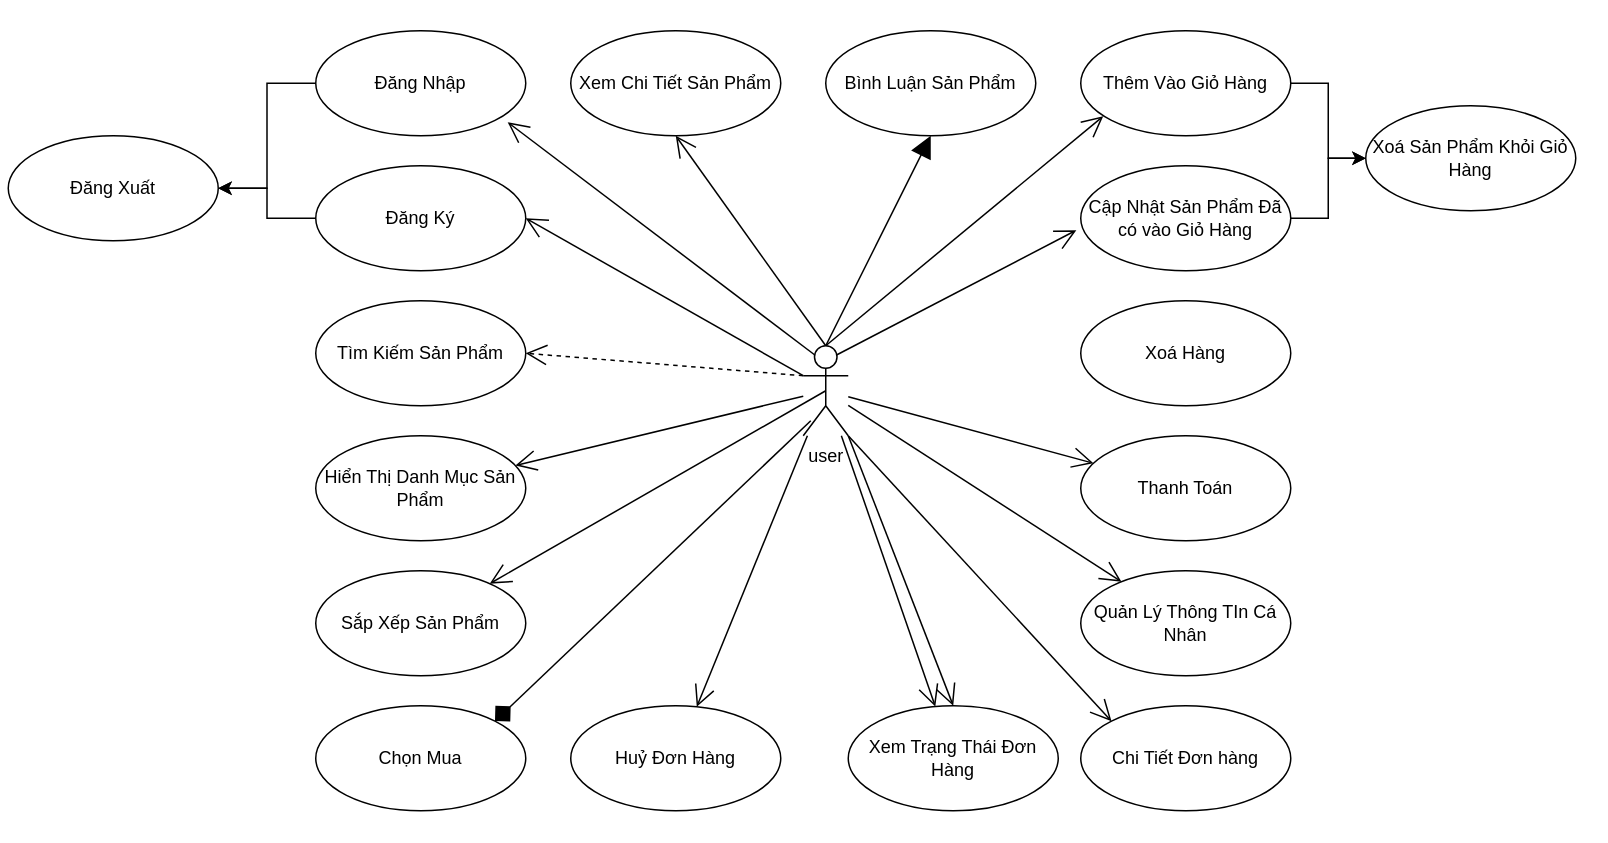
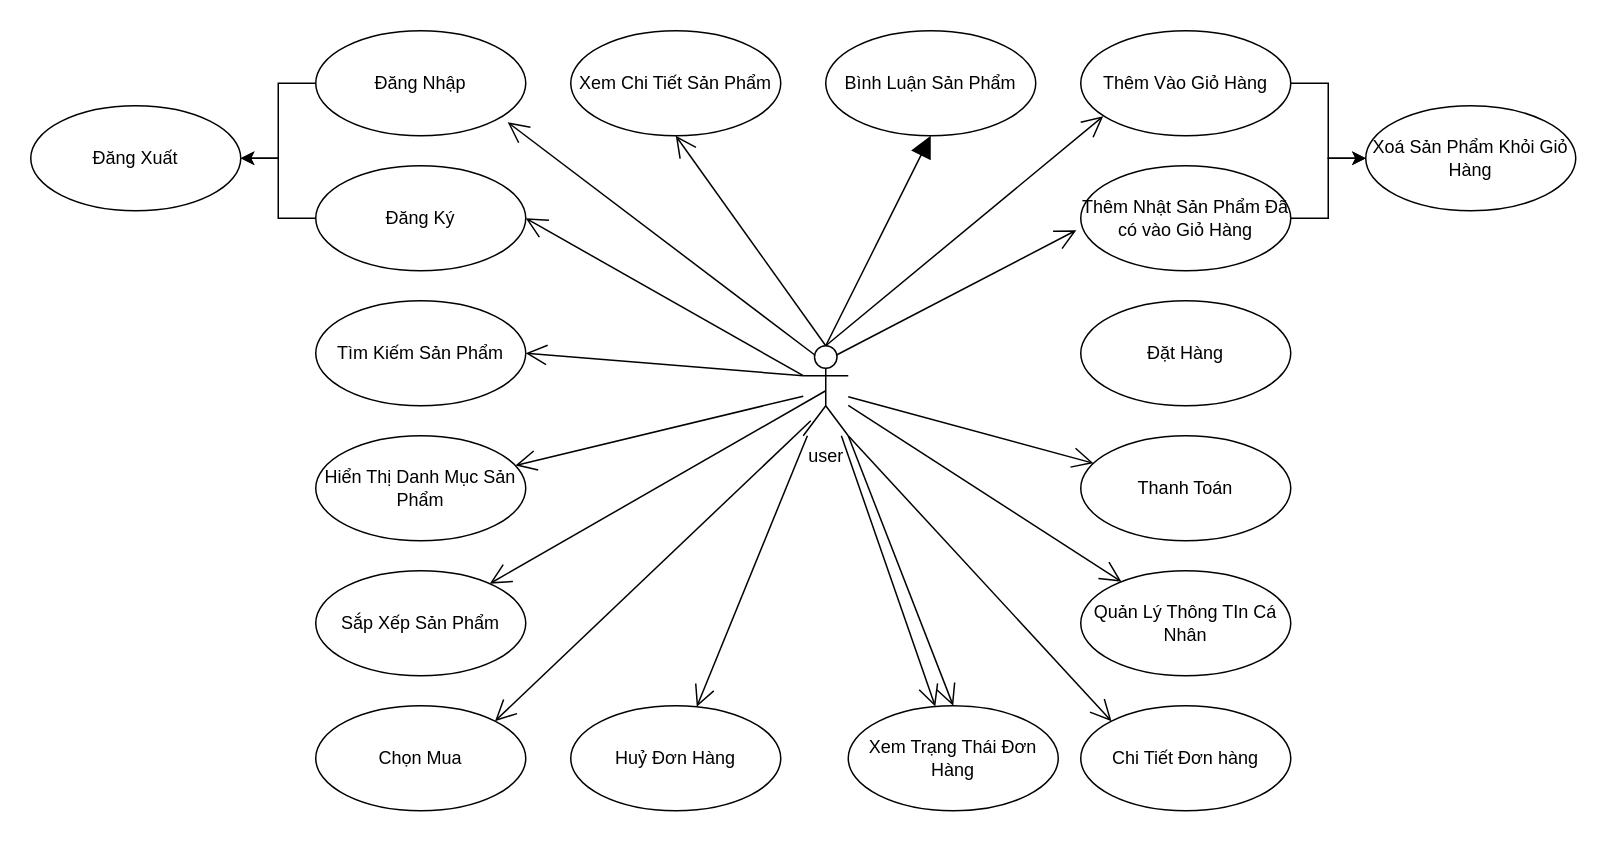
node "Đăng Xuất": moved (113, 188) -> (136, 158)
node "Cập Nhật Sản Phẩm Đã có vào Giỏ Hàng": label "Cập Nhật Sản Phẩm Đã có vào Giỏ Hàng" -> "Thêm Nhật Sản Phẩm Đã có vào Giỏ Hàng"
node "Xoá Hàng": label "Xoá Hàng" -> "Đặt Hàng"
edge "user" -> "Tìm Kiếm Sản Phẩm": style dashed -> solid
edge "user" -> "Chọn Mua": arrowhead diamond -> open
